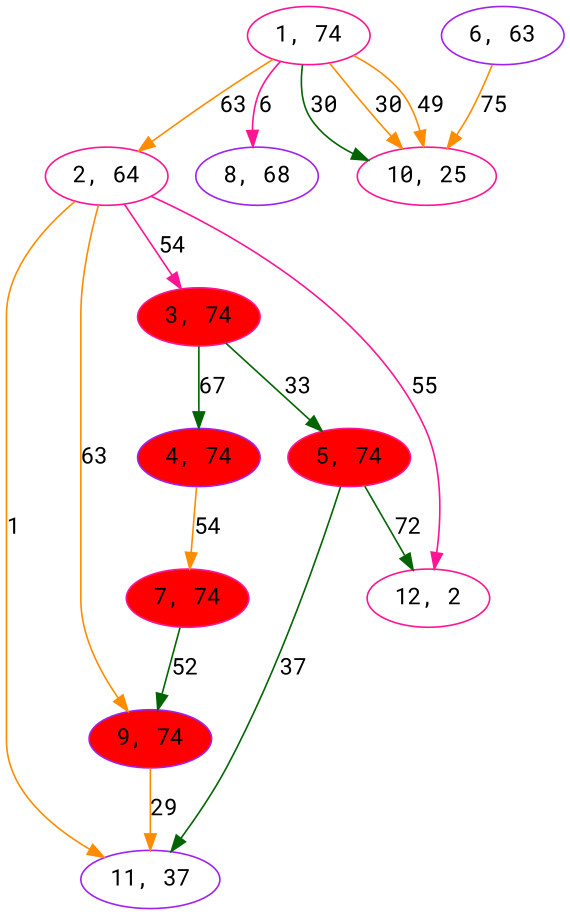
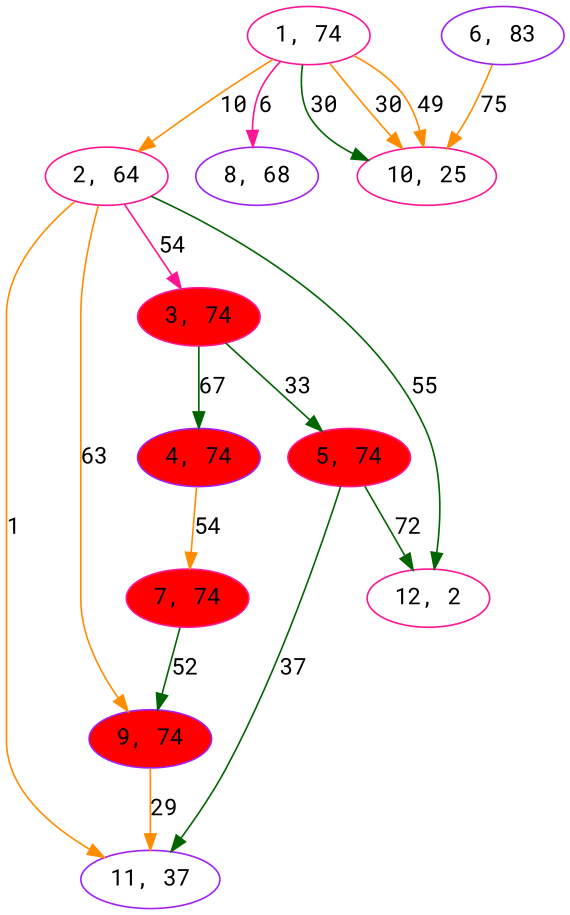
node "6, 63": label "6, 63" -> "6, 83"
edge "1, 74" -> "2, 64": label "63" -> "10"
edge "2, 64" -> "12, 2": color deeppink -> darkgreen
